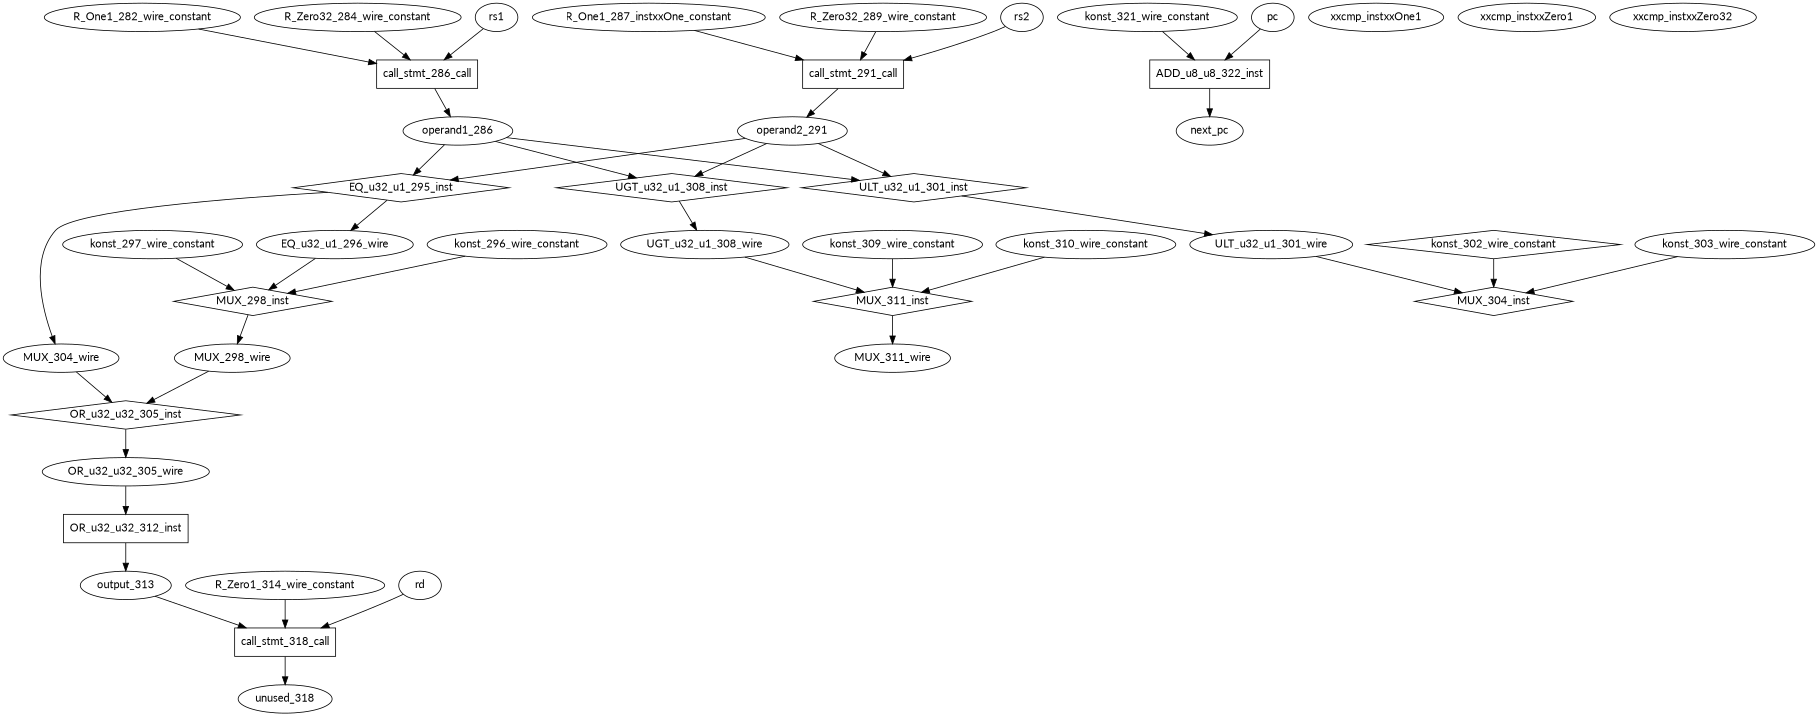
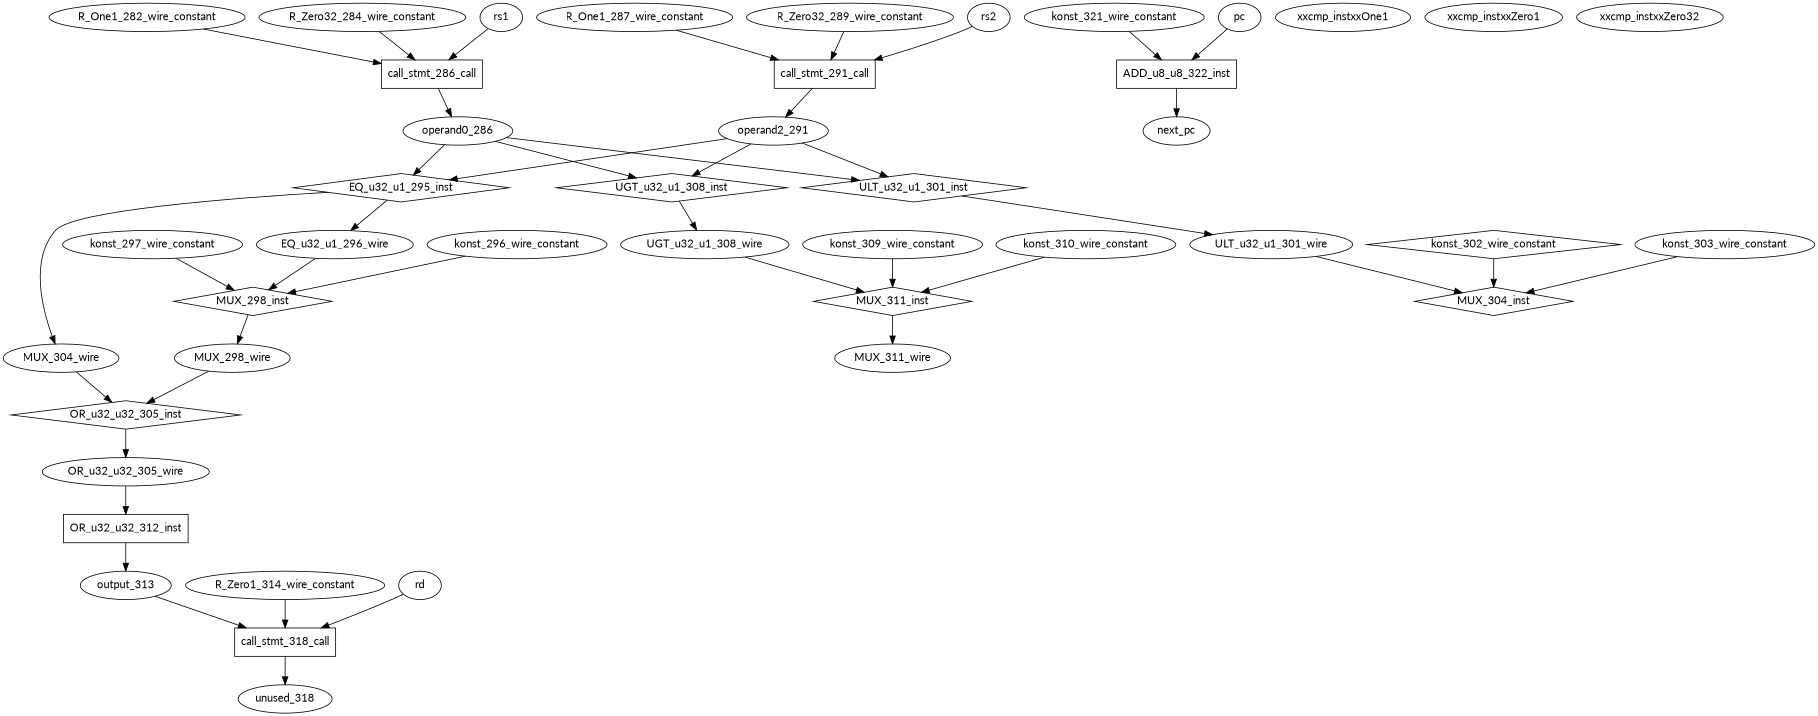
node "R_One1_287_instxxOne_constant": label "R_One1_287_instxxOne_constant" -> "R_One1_287_wire_constant"
node "operand1_286": label "operand1_286" -> "operand0_286"
